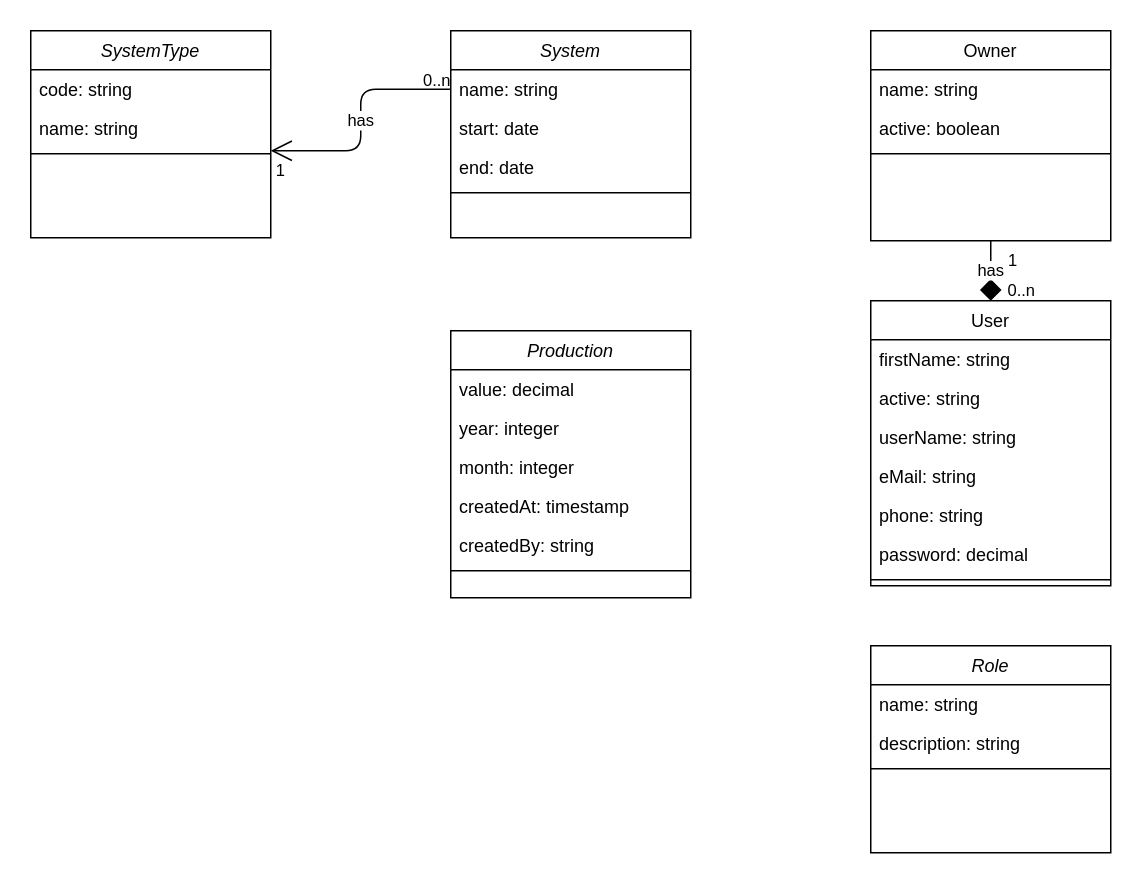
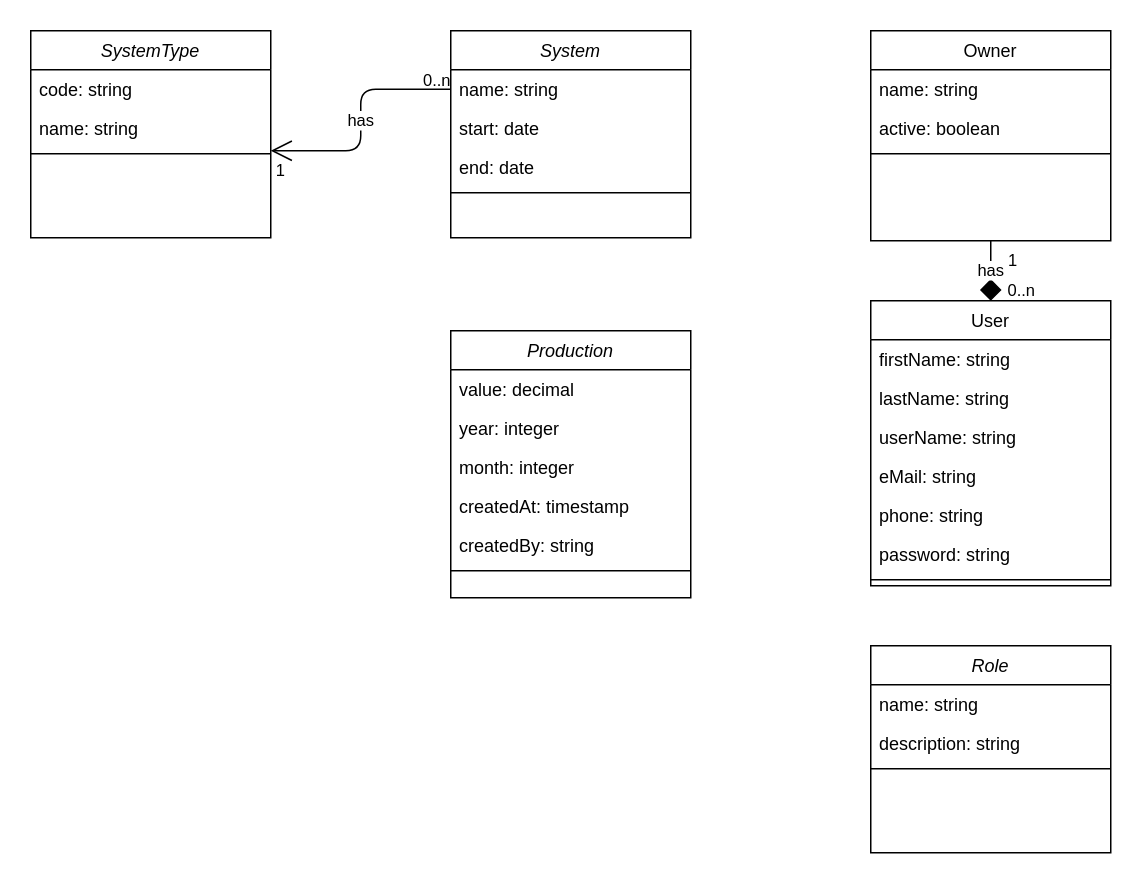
node "active: string": label "active: string" -> "lastName: string"
node "password: decimal": label "password: decimal" -> "password: string"
